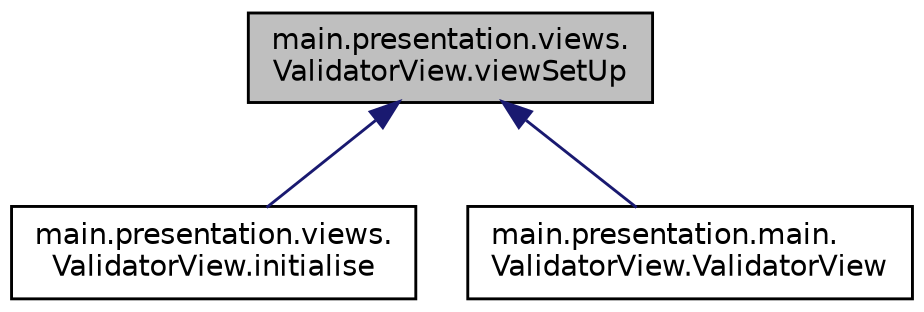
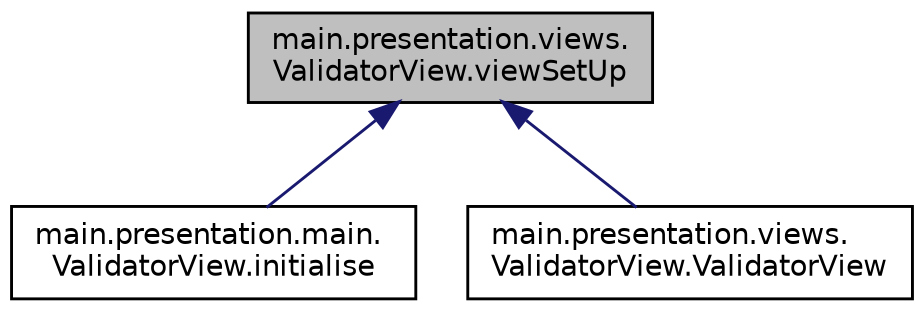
node "main.presentation.views. ValidatorView.initialise": label "main.presentation.views. ValidatorView.initialise" -> "main.presentation.main. ValidatorView.initialise"
node "main.presentation.main. ValidatorView.ValidatorView": label "main.presentation.main. ValidatorView.ValidatorView" -> "main.presentation.views. ValidatorView.ValidatorView"
